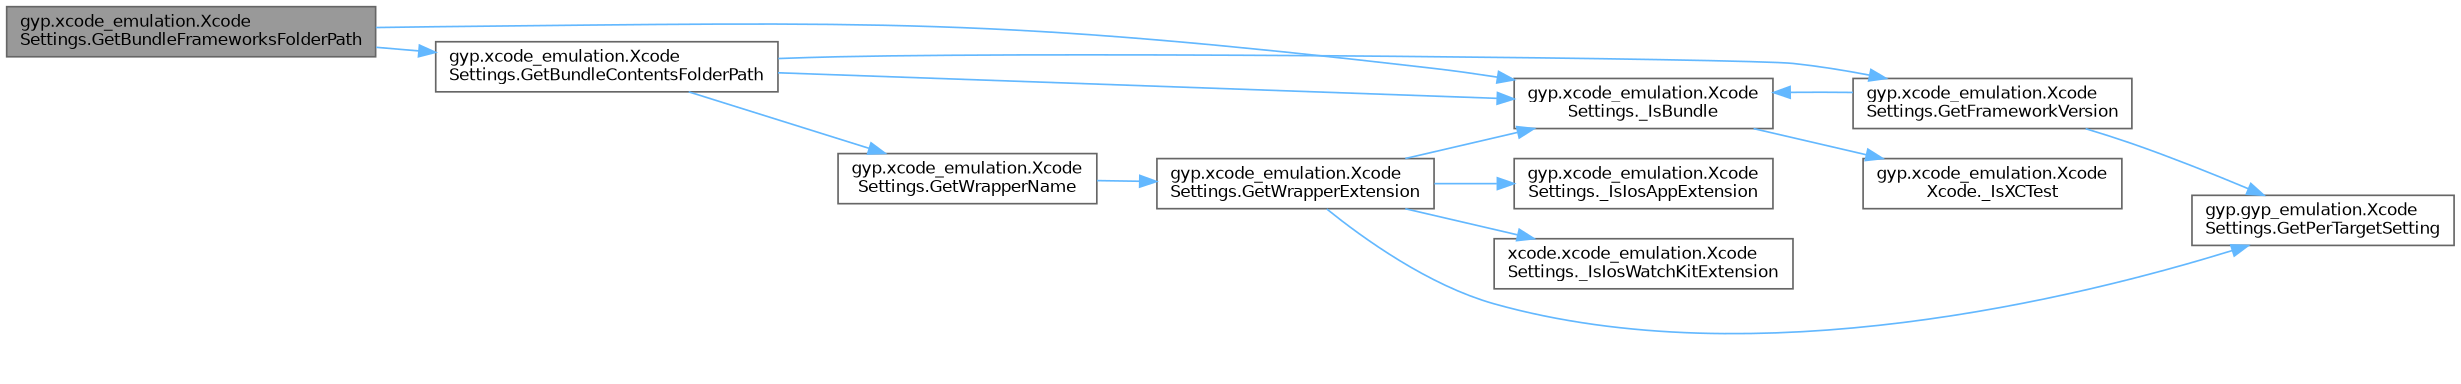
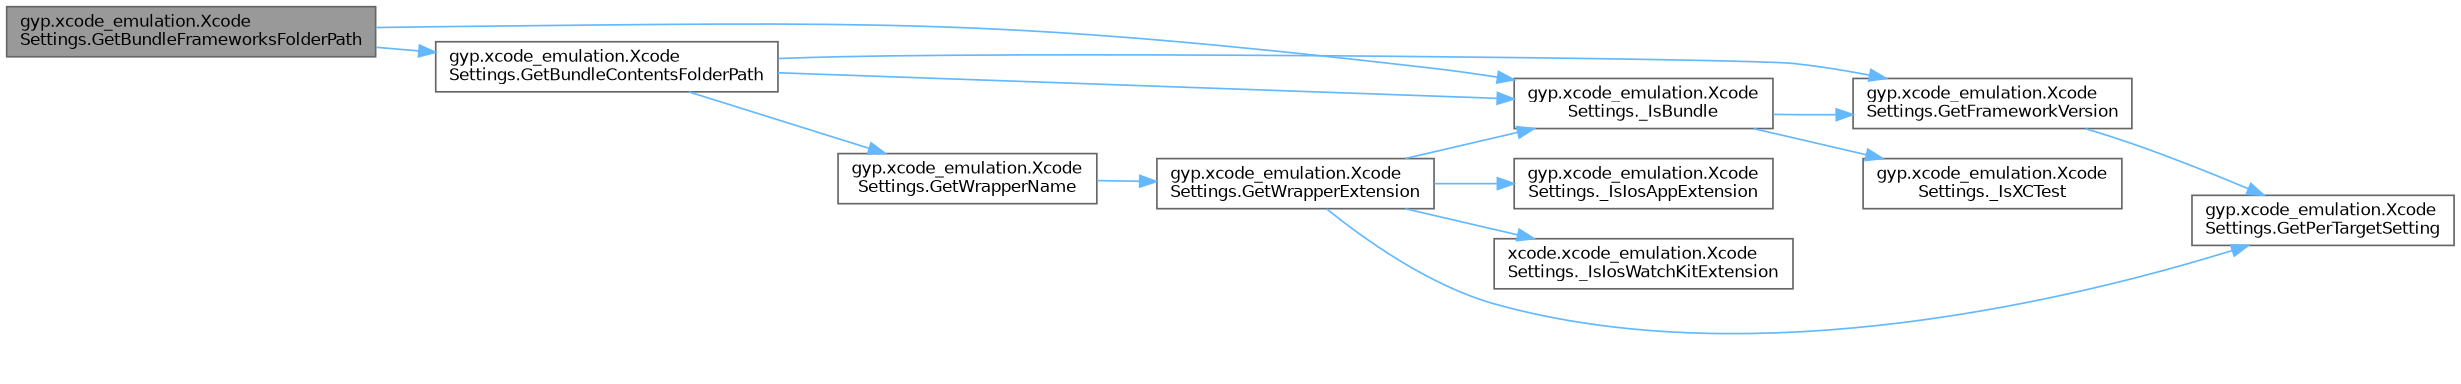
edge "gyp.xcode_emulation.Xcode Settings.GetFrameworkVersion" -> "gyp.xcode_emulation.Xcode Settings._IsBundle": reversed
node "gyp.xcode_emulation.Xcode Xcode._IsXCTest": label "gyp.xcode_emulation.Xcode Xcode._IsXCTest" -> "gyp.xcode_emulation.Xcode Settings._IsXCTest"
node "gyp.gyp_emulation.Xcode Settings.GetPerTargetSetting": label "gyp.gyp_emulation.Xcode Settings.GetPerTargetSetting" -> "gyp.xcode_emulation.Xcode Settings.GetPerTargetSetting"
